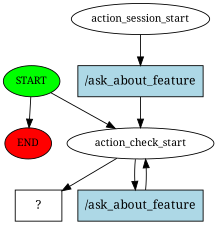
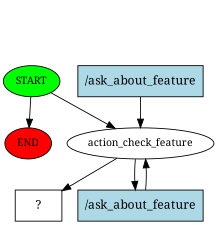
node "action_session_start": removed
node "action_check_start": label "action_check_start" -> "action_check_feature"
